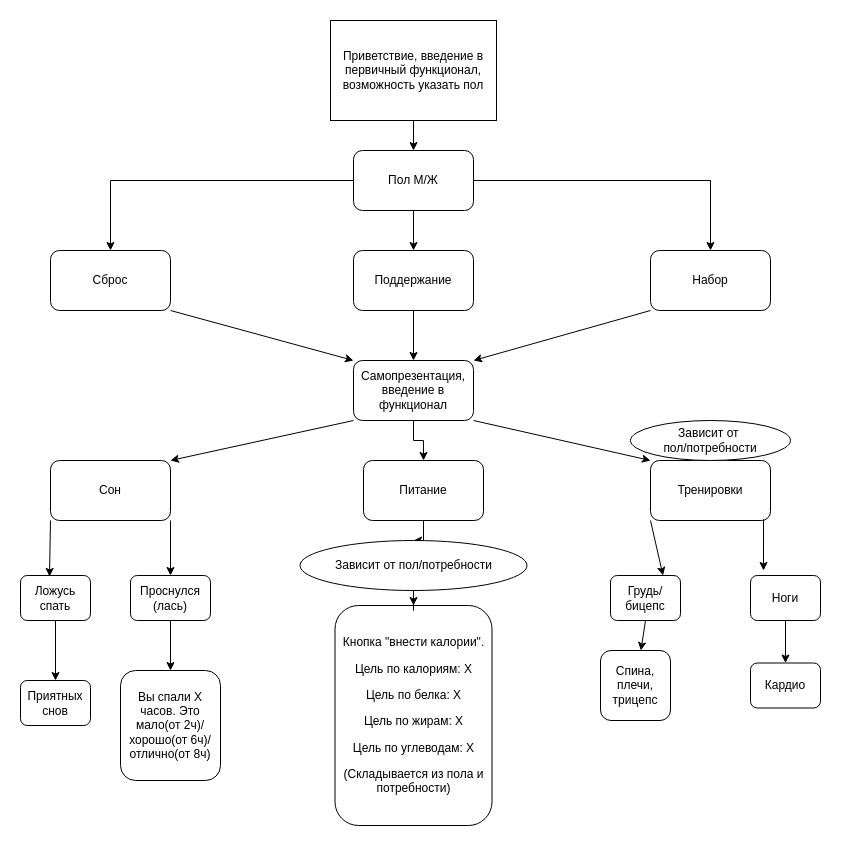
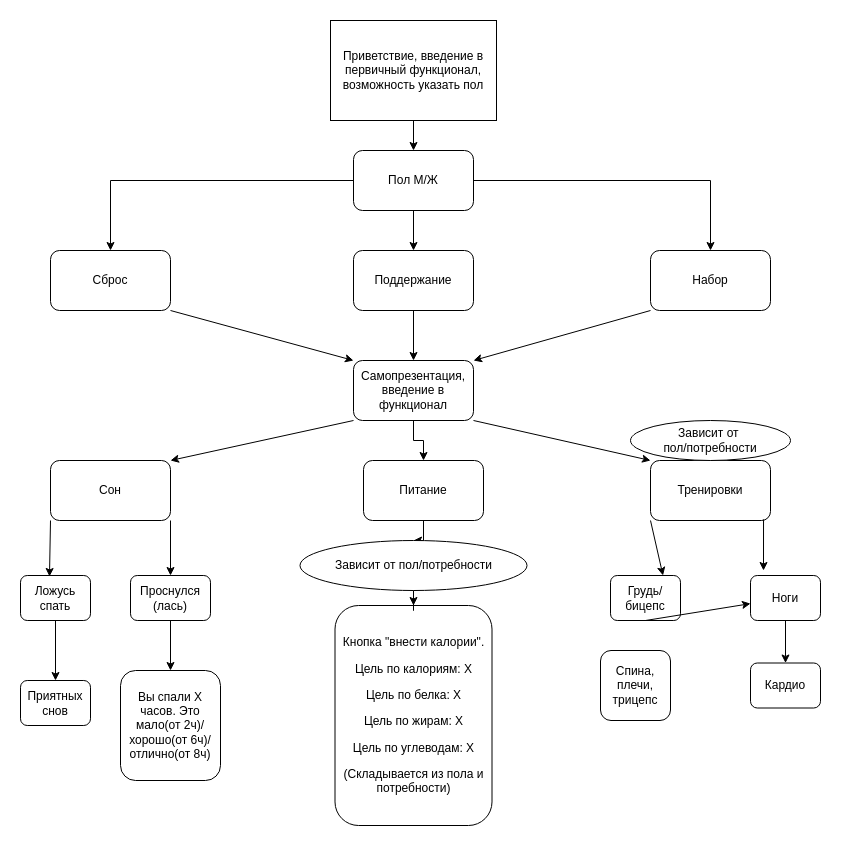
edge "Грудь/бицепс" -> "Спина, плечи, трицепс": now "Грудь/бицепс" -> "Ноги"
